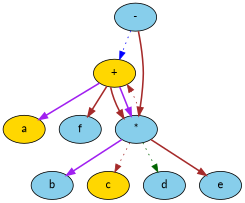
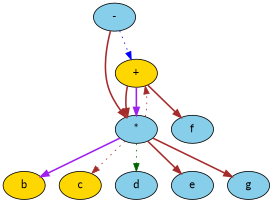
node "a": removed
node "b": fillcolor skyblue -> gold
node "g": added
